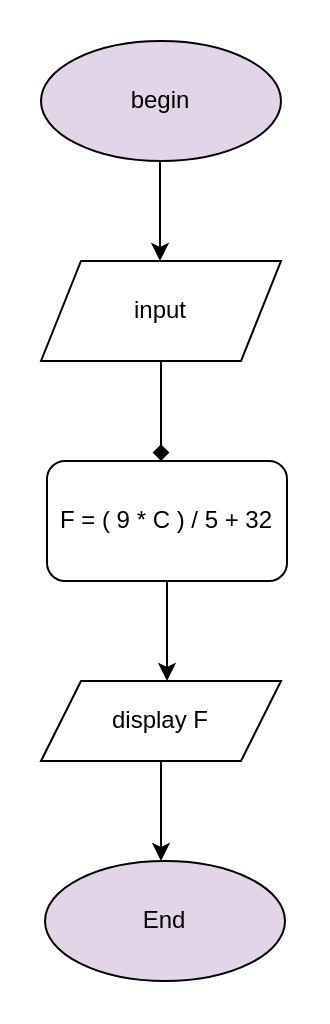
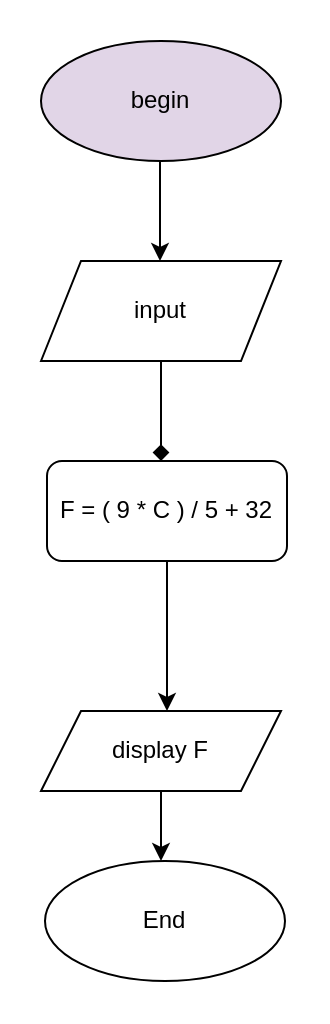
node "F = ( 9 * C ) / 5 + 32": size 240x120 -> 240x100
node "display F": moved (161, 721) -> (161, 751)
node "End": fillcolor #e1d5e7 -> #ffffff
